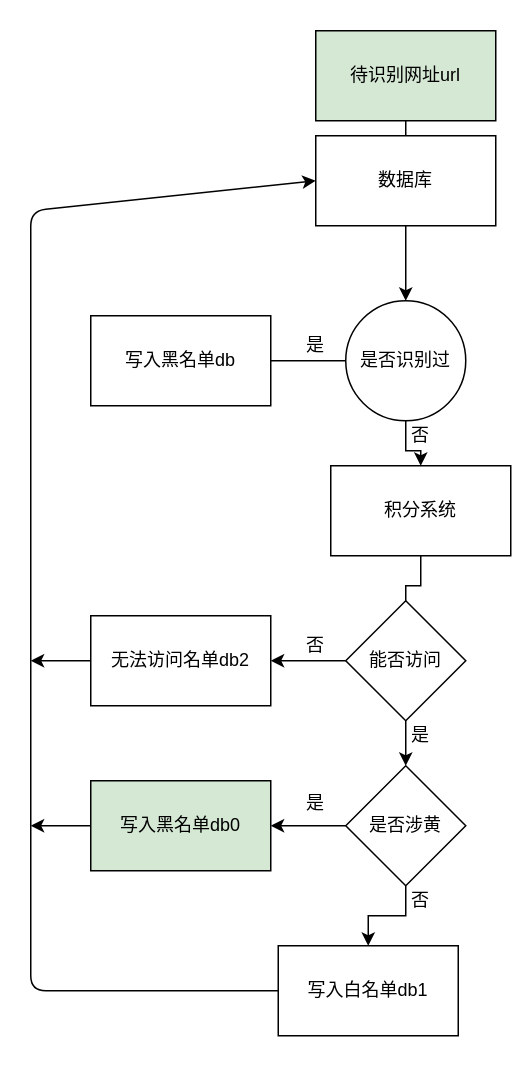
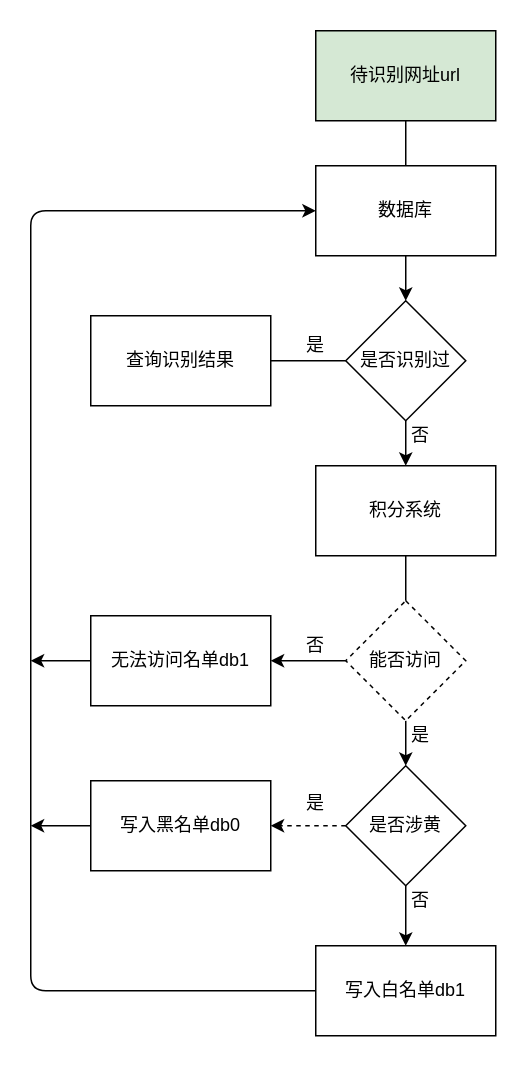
node "数据库": moved (406, 181) -> (406, 211)
node "写入黑名单db": label "写入黑名单db" -> "查询识别结果"
node "是否识别过": shape ellipse -> diamond
node "积分系统": moved (421, 511) -> (406, 511)
node "无法访问名单db2": label "无法访问名单db2" -> "无法访问名单db1"
node "能否访问": style solid -> dashed
node "写入黑名单db0": fillcolor #d5e8d4 -> #ffffff
edge "是否涉黄" -> "写入黑名单db0": style solid -> dashed
node "写入白名单db1": moved (368, 991) -> (406, 991)
